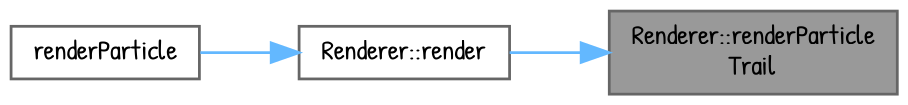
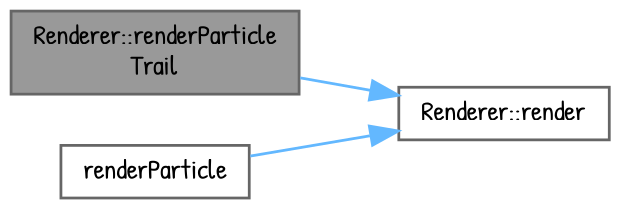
edge "Renderer::render" -> "Renderer::renderParticle Trail": reversed
